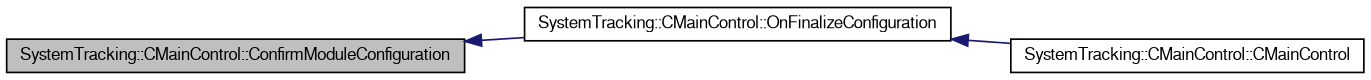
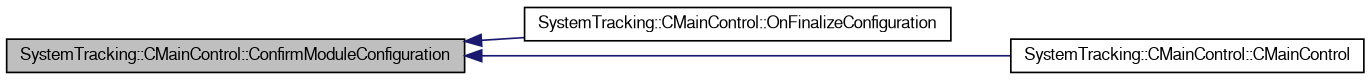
edge "SystemTracking::CMainControl::CMainControl" -> "SystemTracking::CMainControl::OnFinalizeConfiguration": now "SystemTracking::CMainControl::CMainControl" -> "SystemTracking::CMainControl::ConfirmModuleConfiguration"
